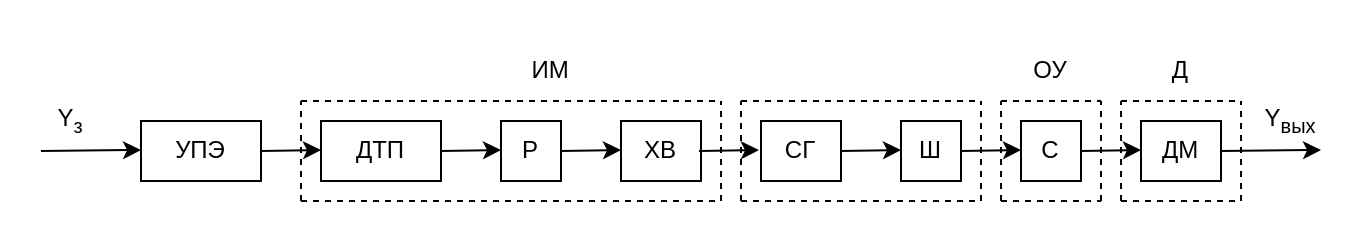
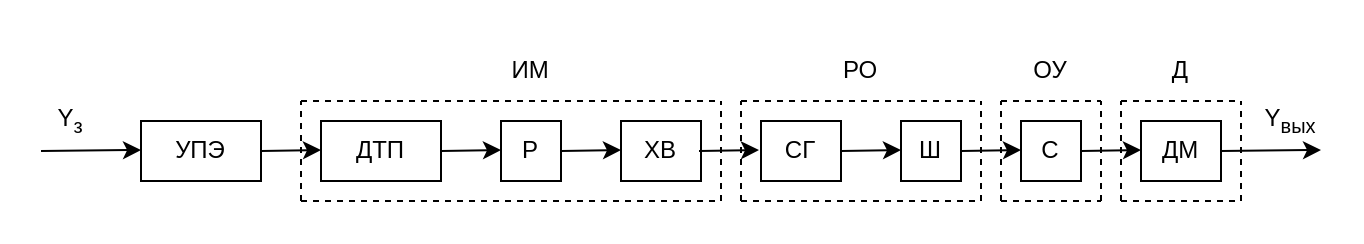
node "ИМ": moved (551, 71) -> (531, 71)
node "РО": added
